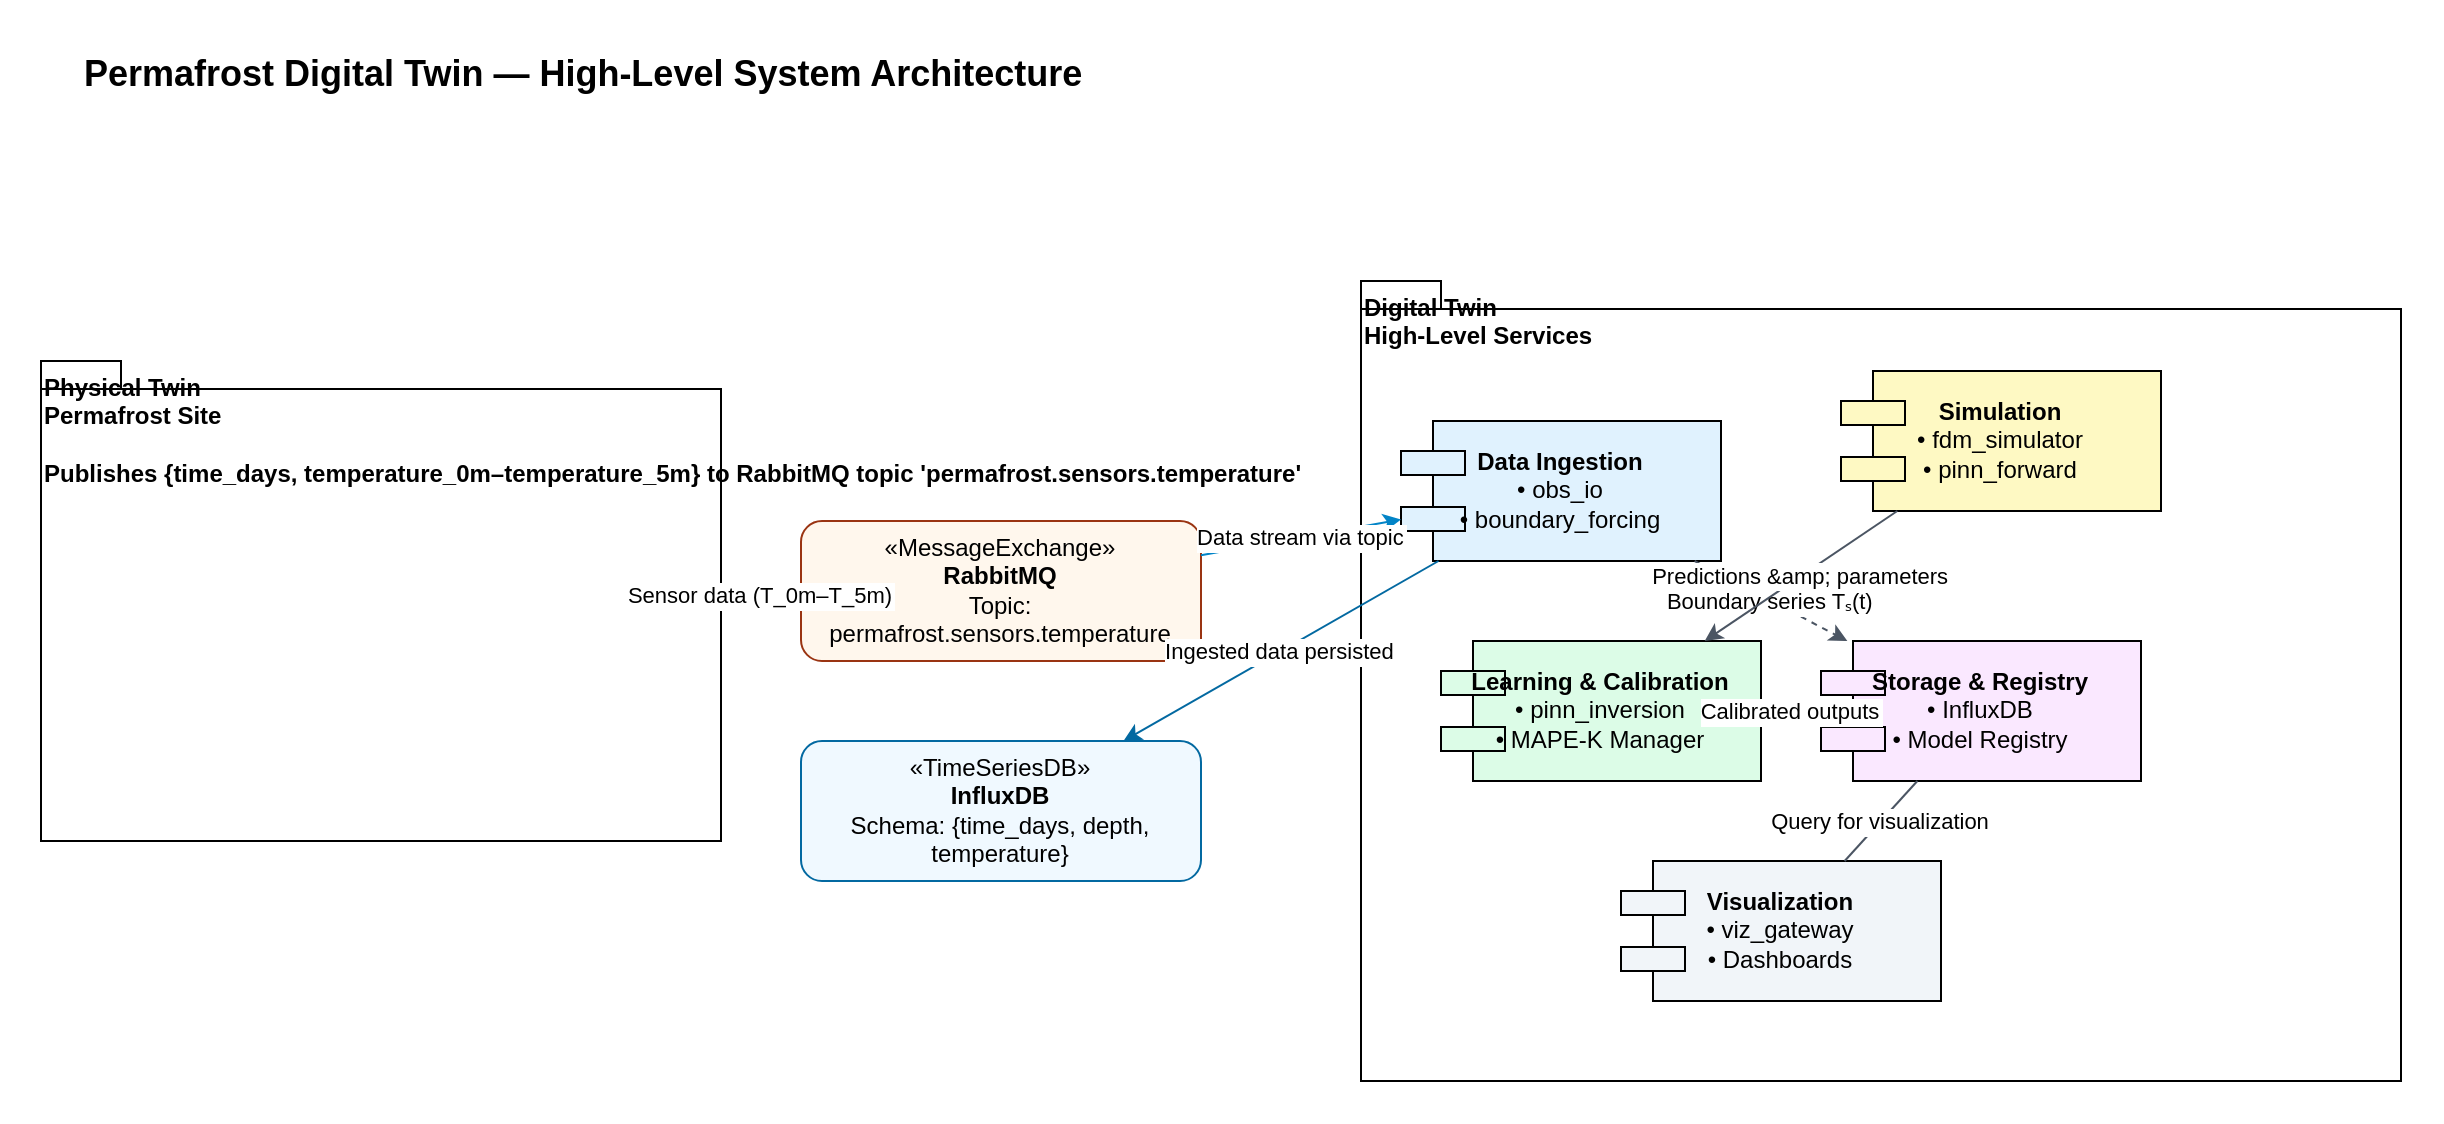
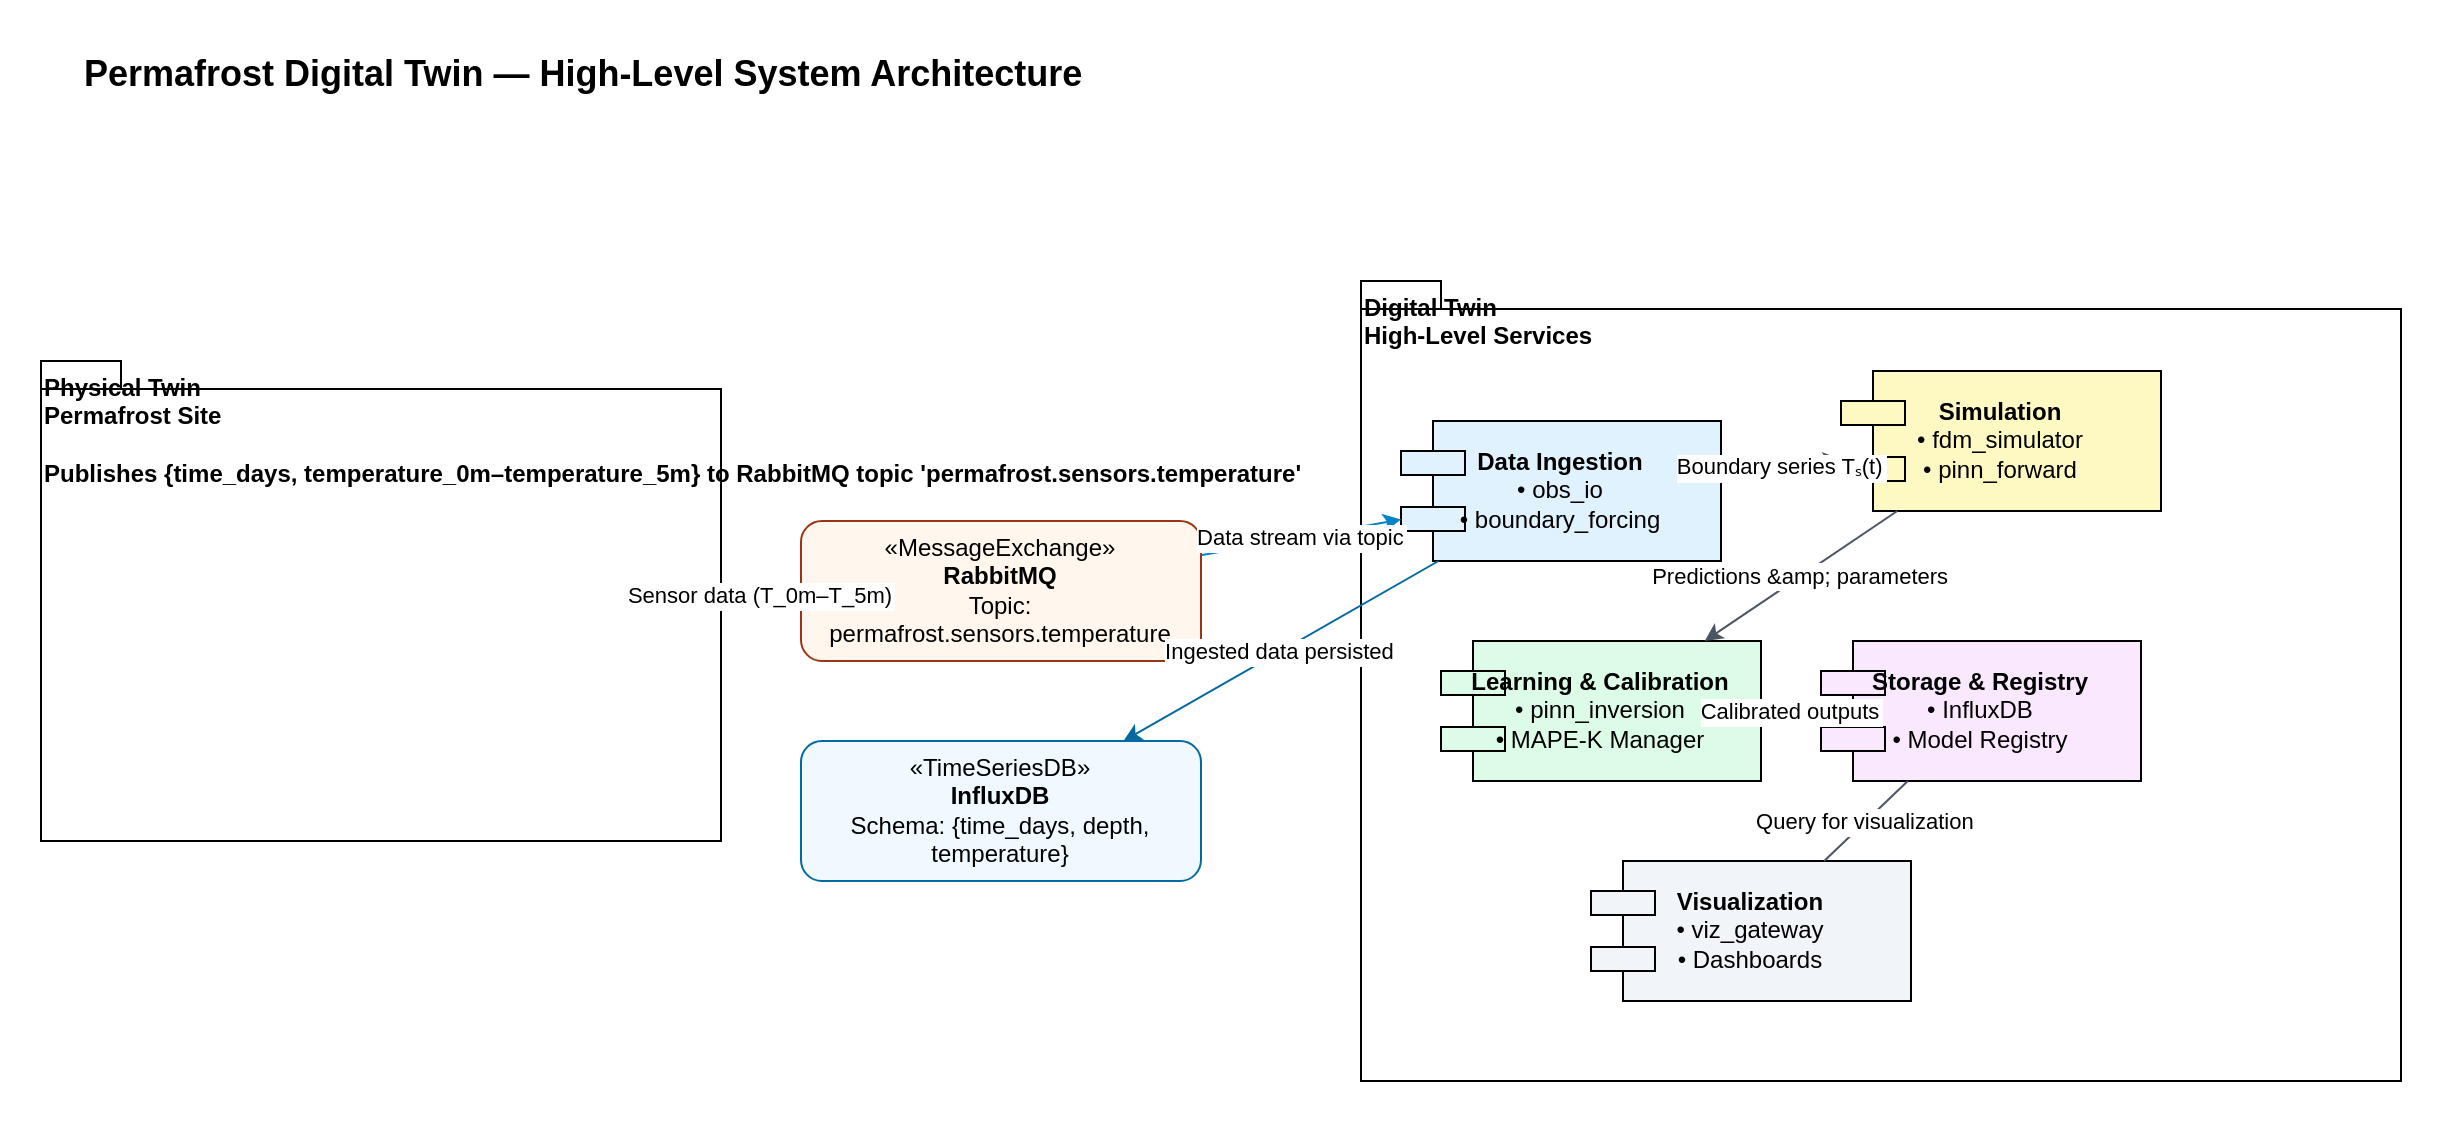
edge "Data Ingestion • obs_io • boundary_forcing" -> "Storage & Registry • InfluxDB • Model Registry": now "Data Ingestion • obs_io • boundary_forcing" -> "Simulation • fdm_simulator • pinn_forward"
node "Visualization • viz_gateway • Dashboards": moved (1781, 931) -> (1751, 931)
